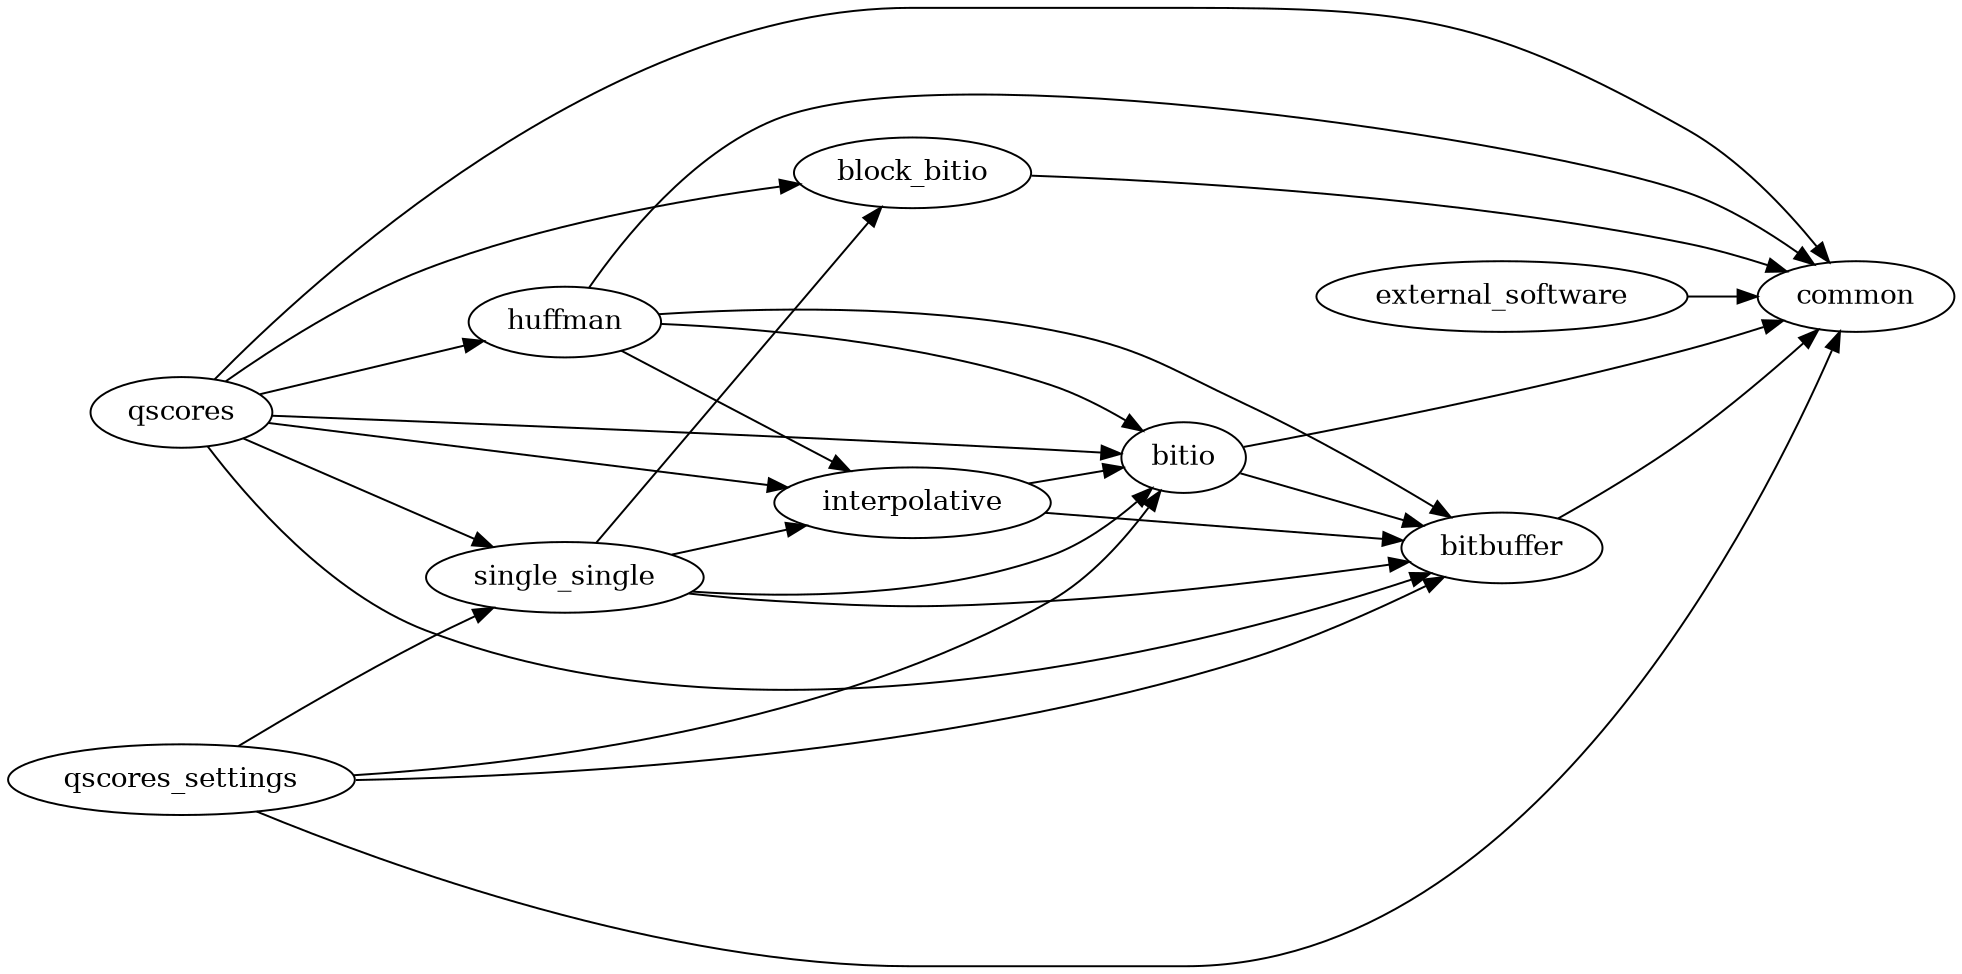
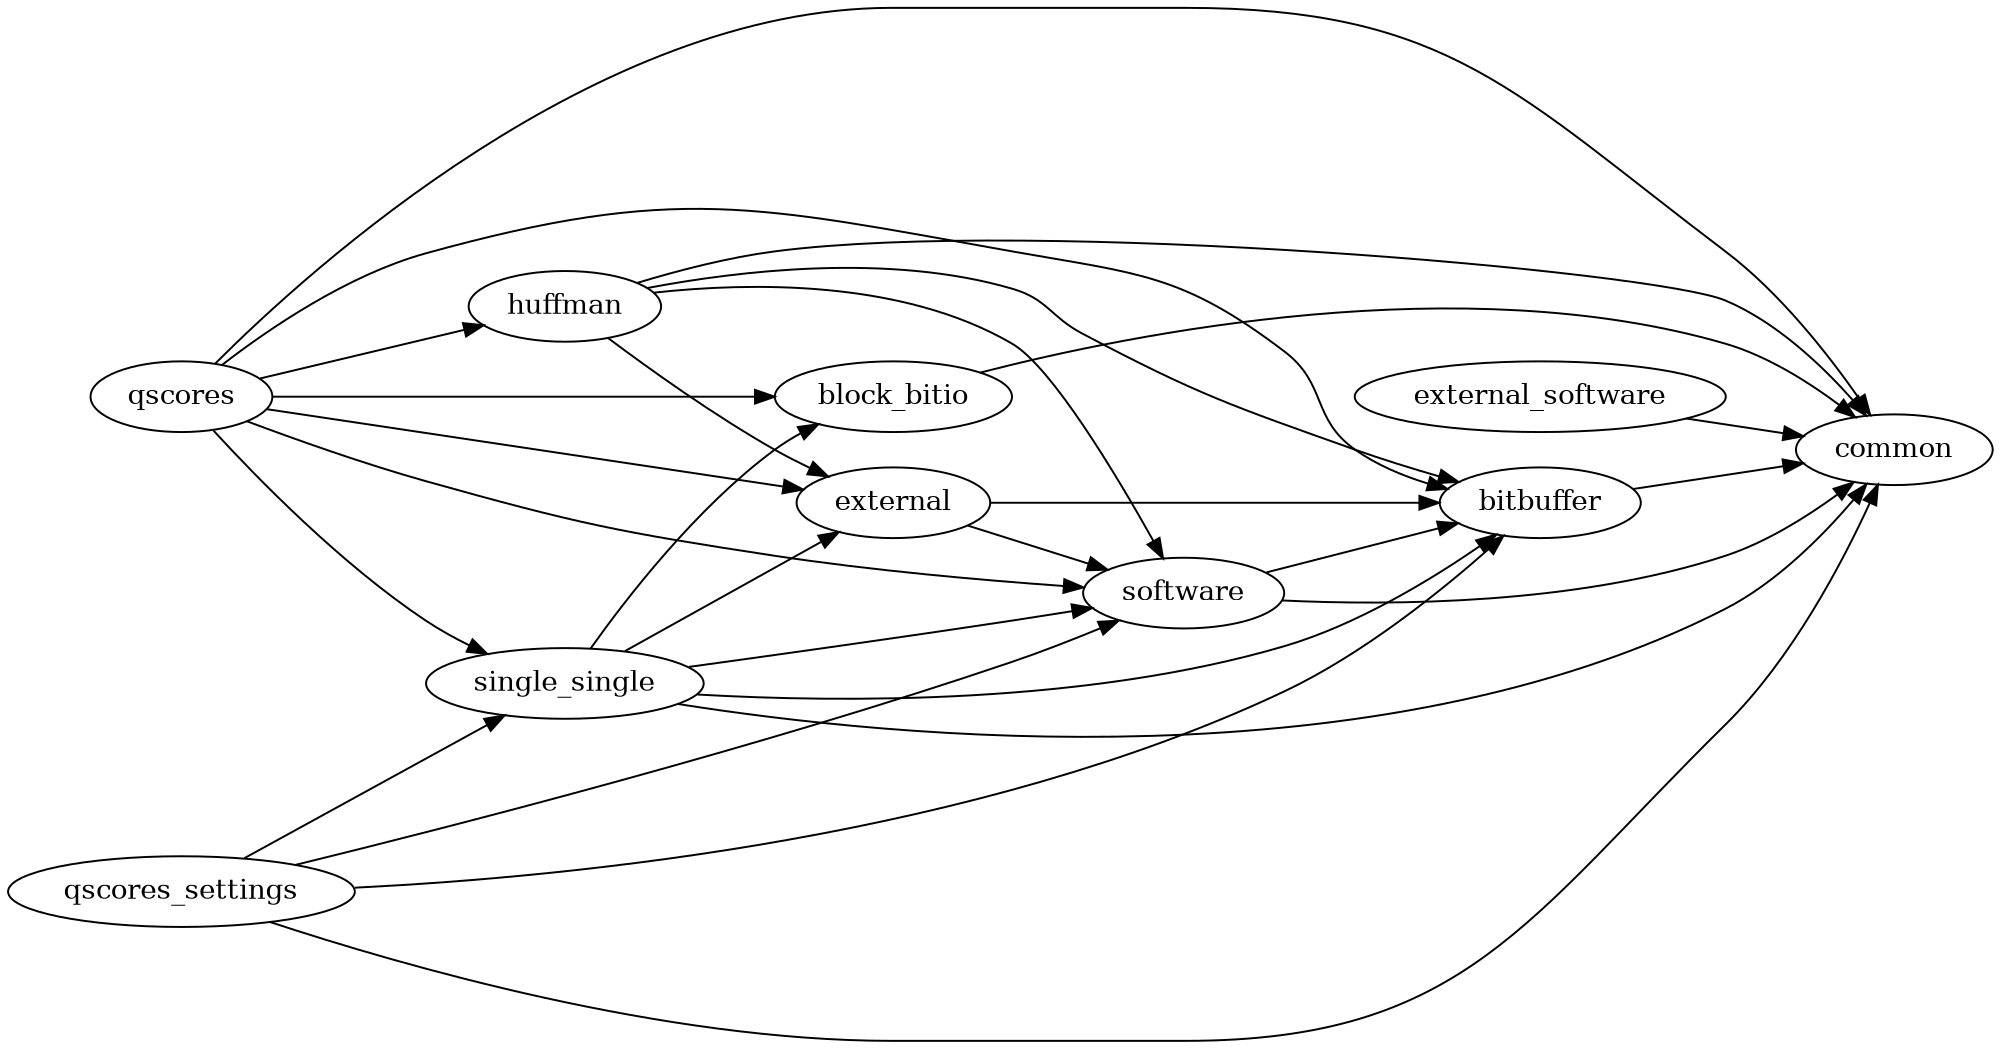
node "bitio": label "bitio" -> "software"
node "interpolative": label "interpolative" -> "external"
edge "single_single" -> "common": added
